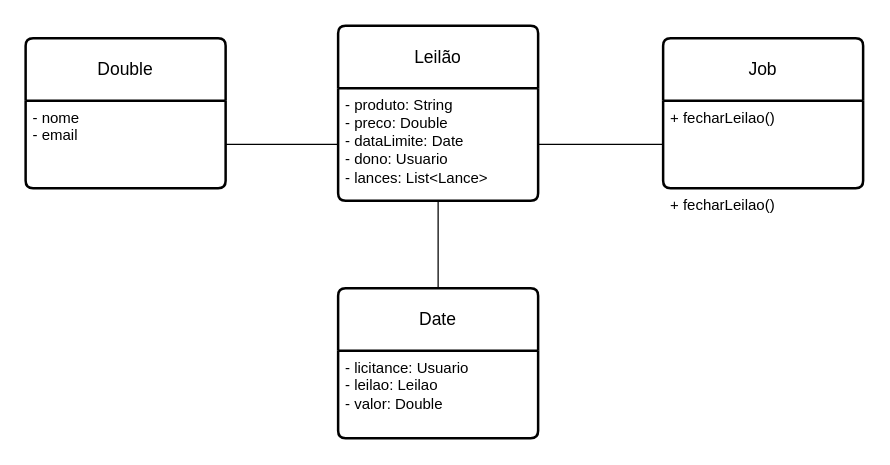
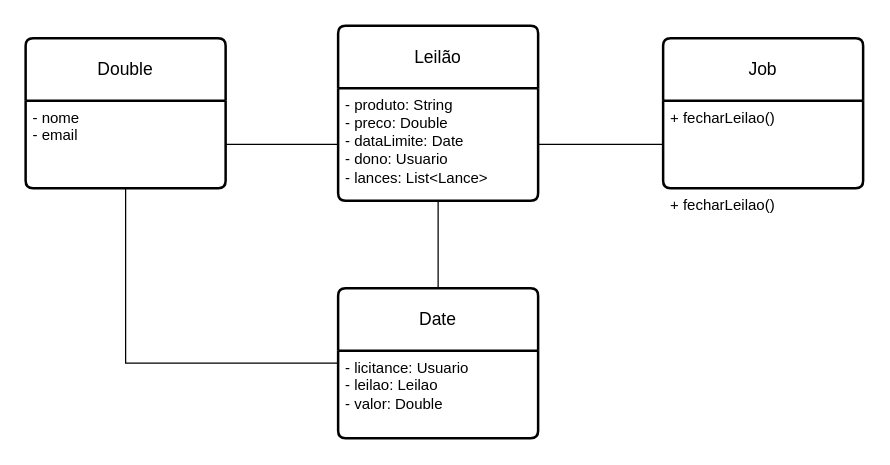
edge "- nome - email" -- "Date": added
